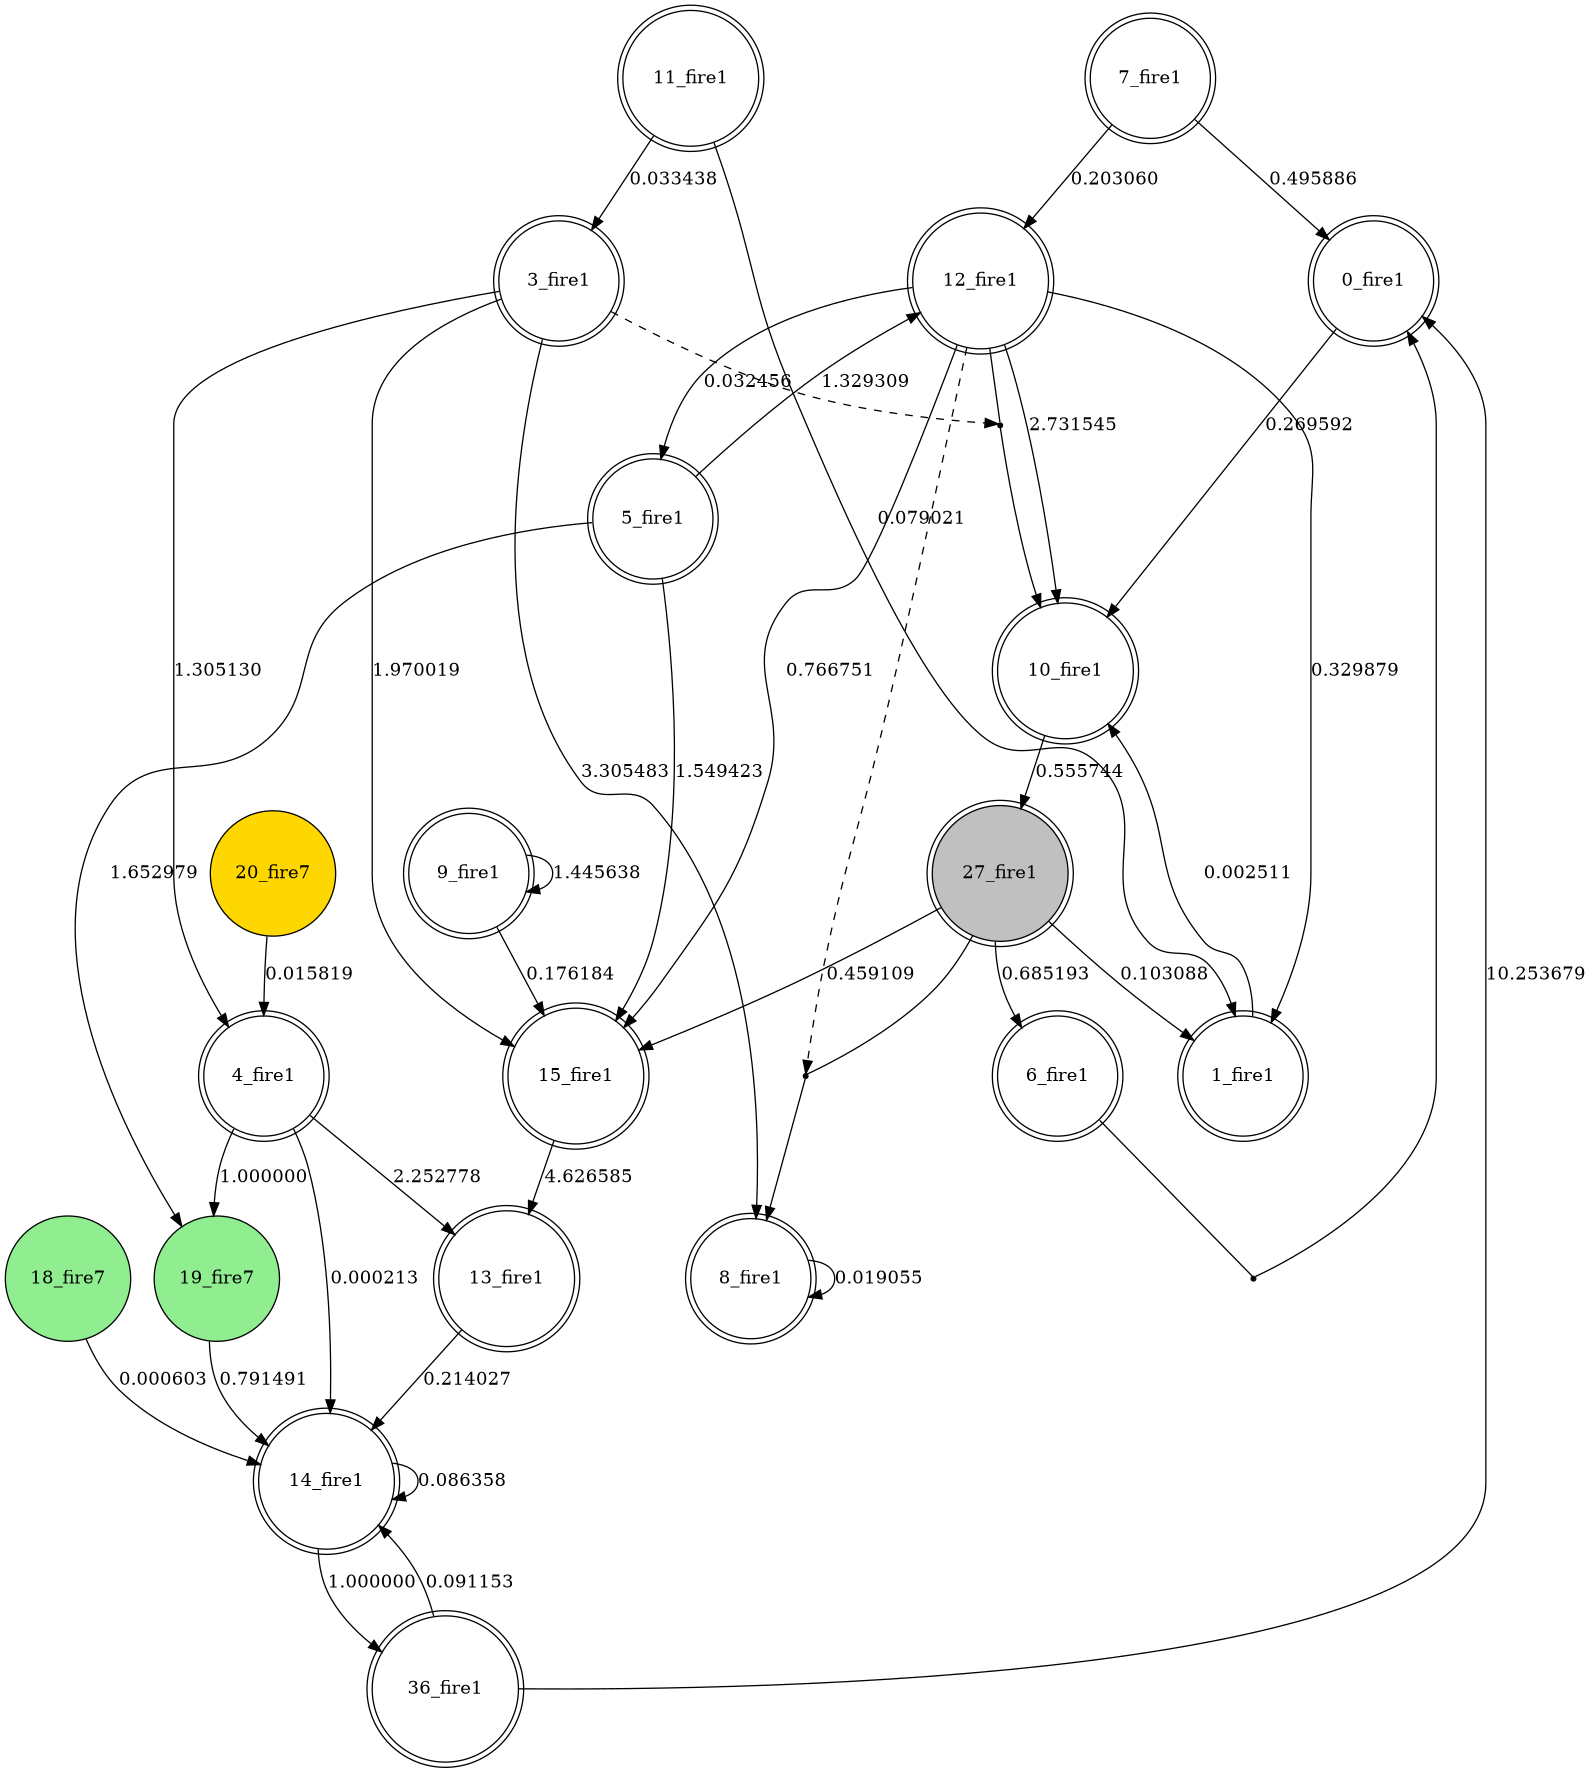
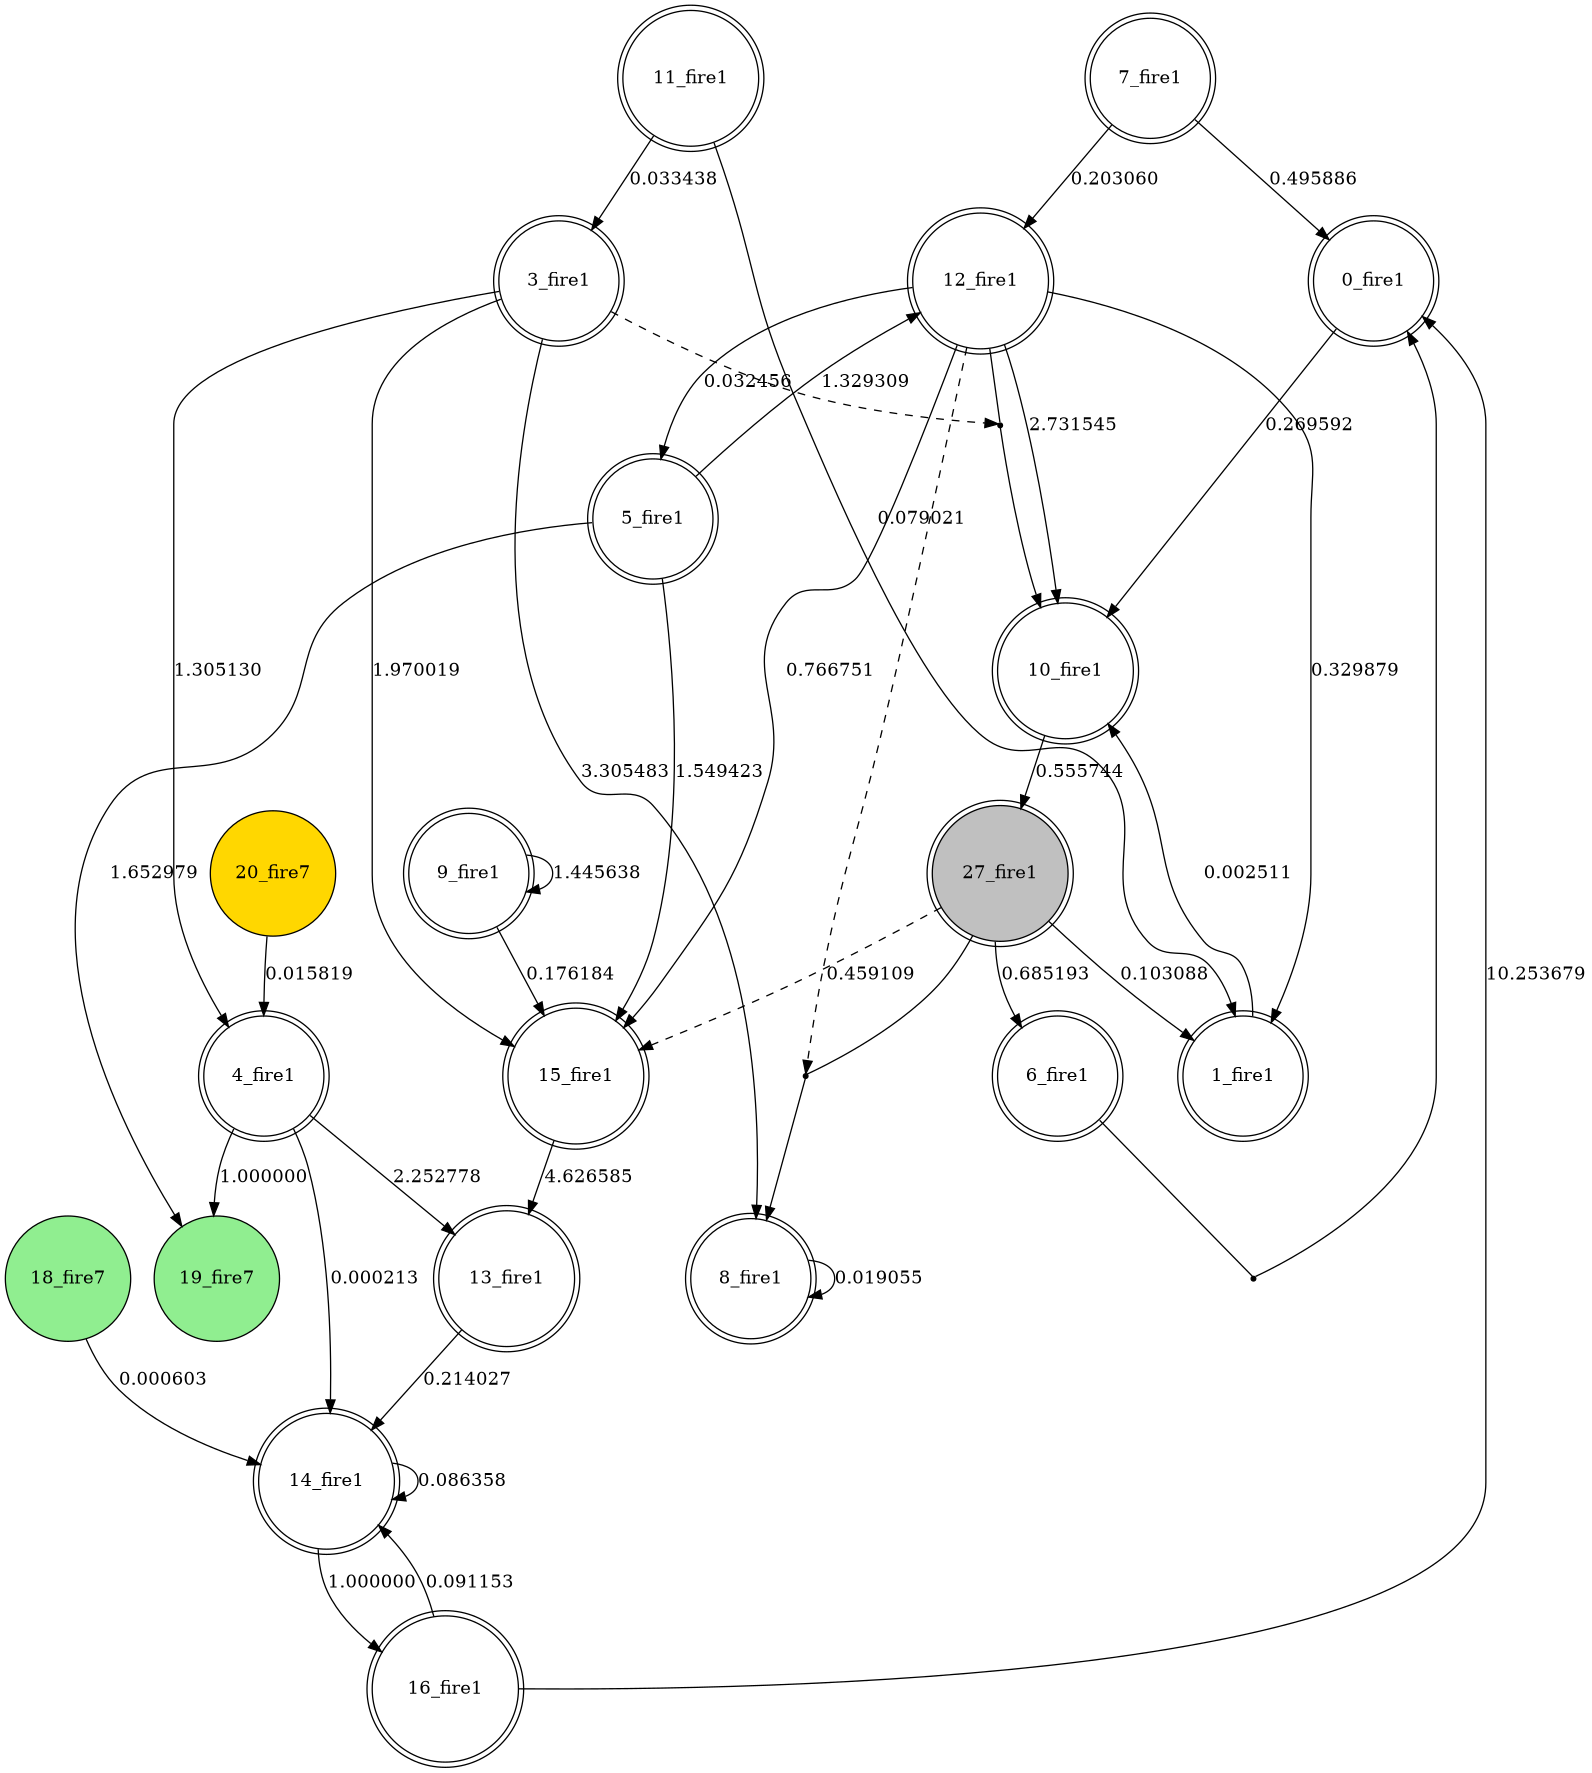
edge "27_fire1" -> "15_fire1": style solid -> dashed
edge "19_fire7" -> "14_fire1": removed, label "0.791491"
node "36_fire1": label "36_fire1" -> "16_fire1"
